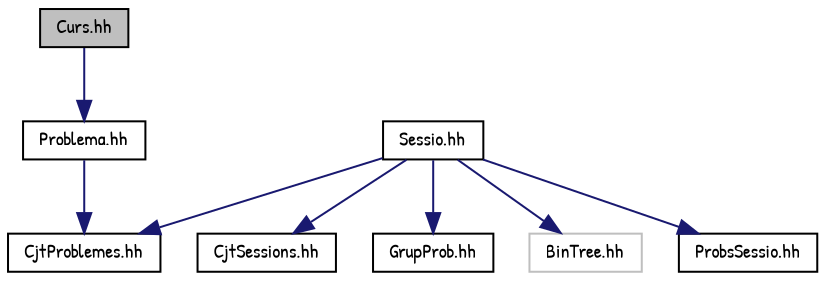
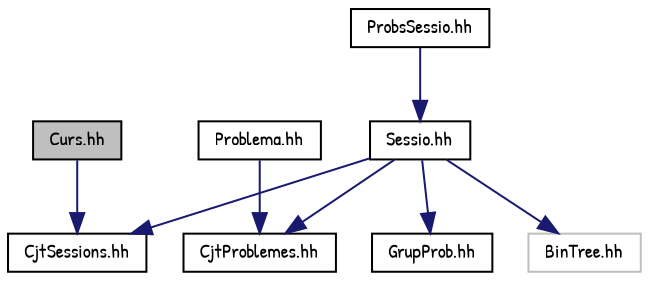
edge "Curs.hh" -> "Problema.hh": now "Curs.hh" -> "CjtSessions.hh"
edge "Sessio.hh" -> "ProbsSessio.hh": reversed
